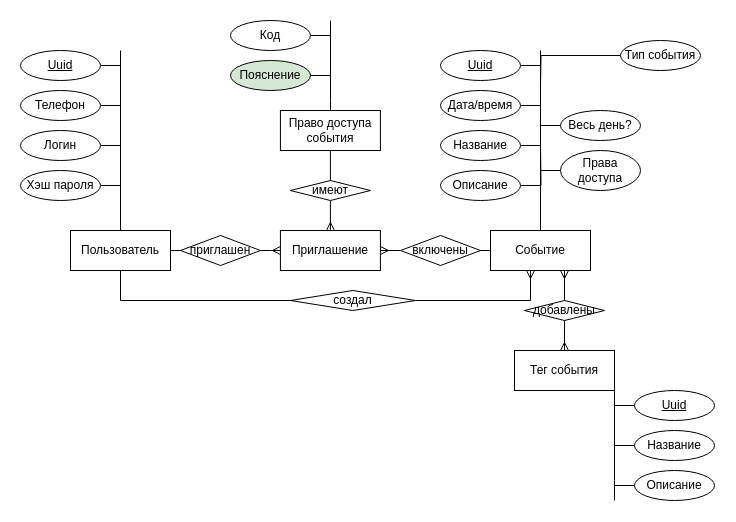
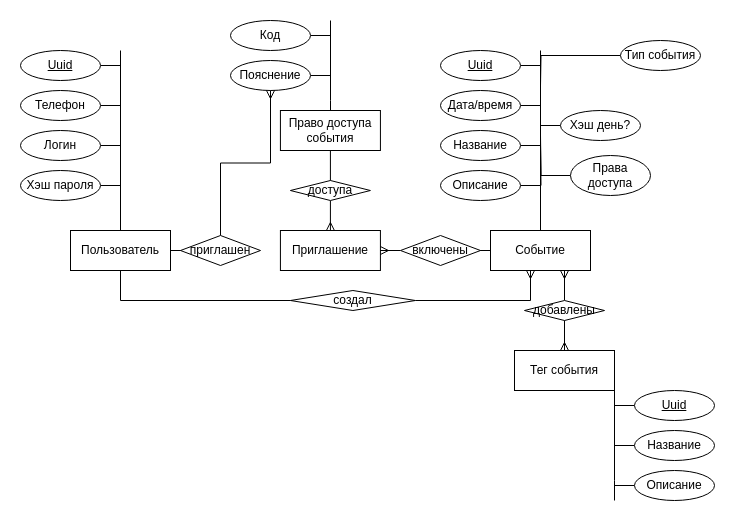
node "Пояснение": fillcolor #d5e8d4 -> #ffffff
node "Весь день?": label "Весь день?" -> "Хэш день?"
node "Права доступа": moved (601, 171) -> (611, 176)
node "имеют": label "имеют" -> "доступа"
edge "приглашен" -> "Приглашение": now "приглашен" -> "Пояснение"
